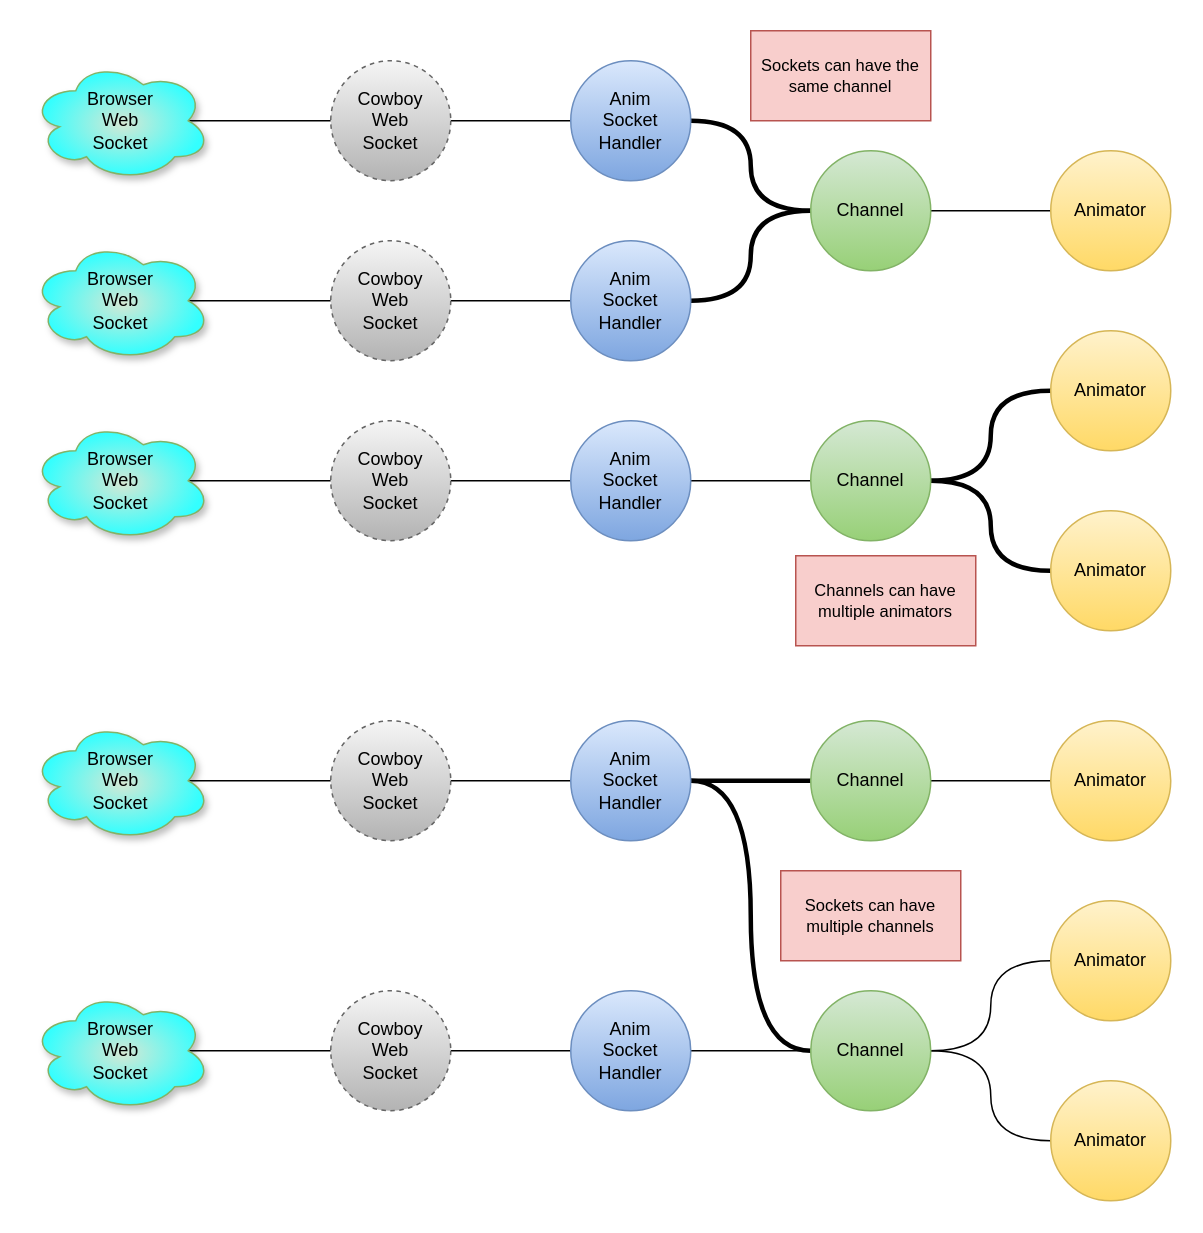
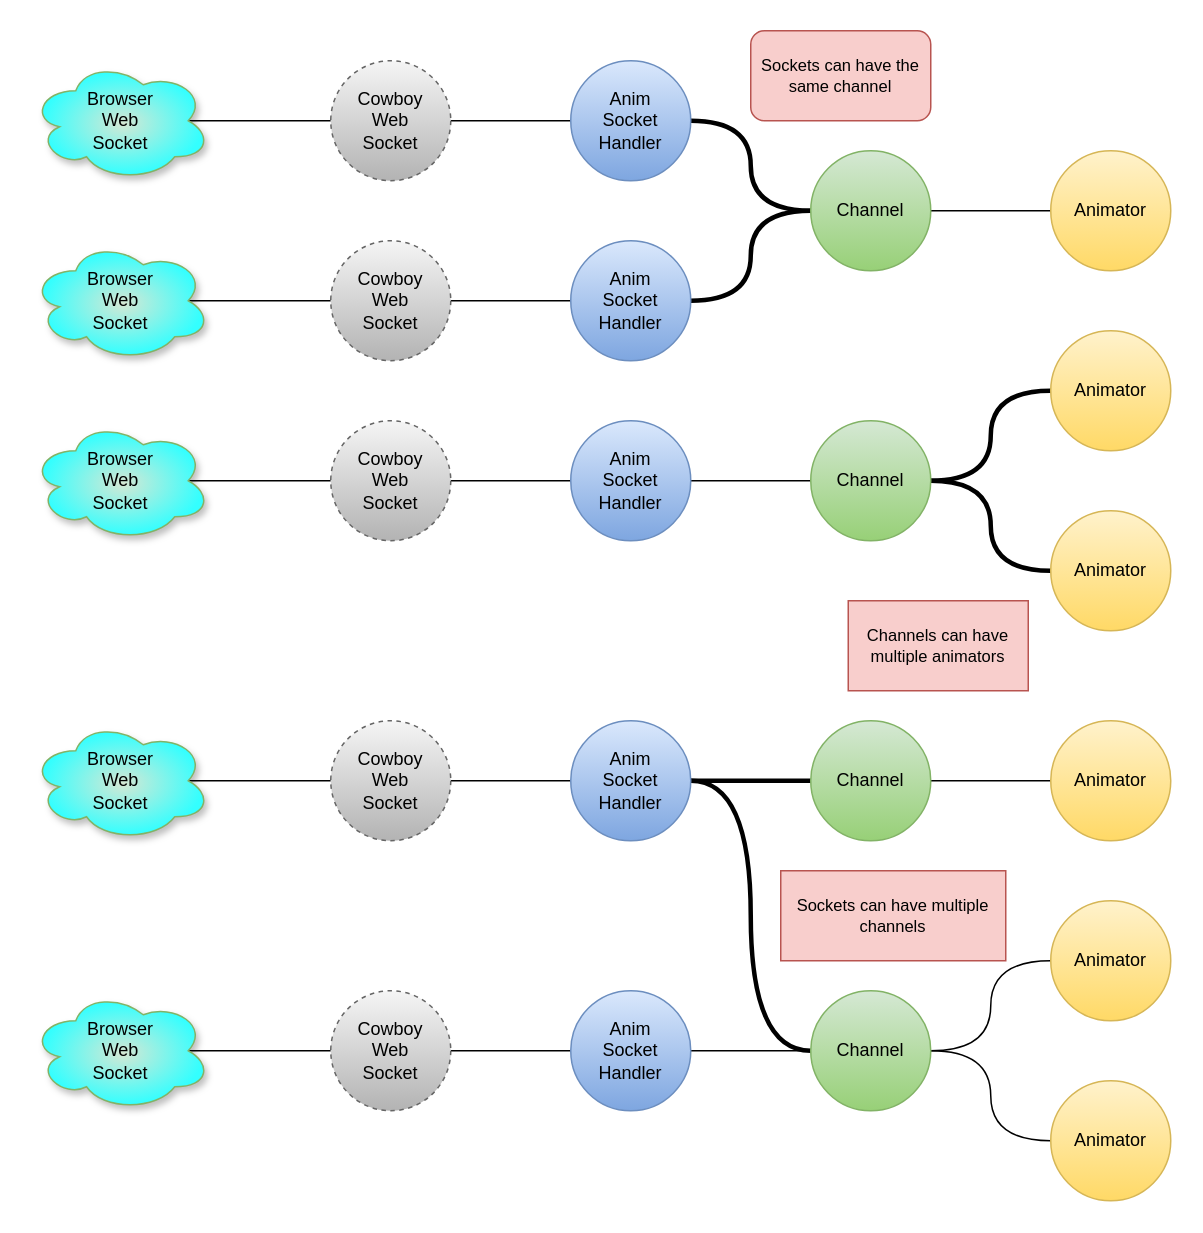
node "Sockets can have the same channel": shape rectangle -> rounded rectangle
node "Channels can have multiple animators": moved (886, 601) -> (938, 646)
node "Sockets can have multiple channels": size 180x90 -> 225x90
